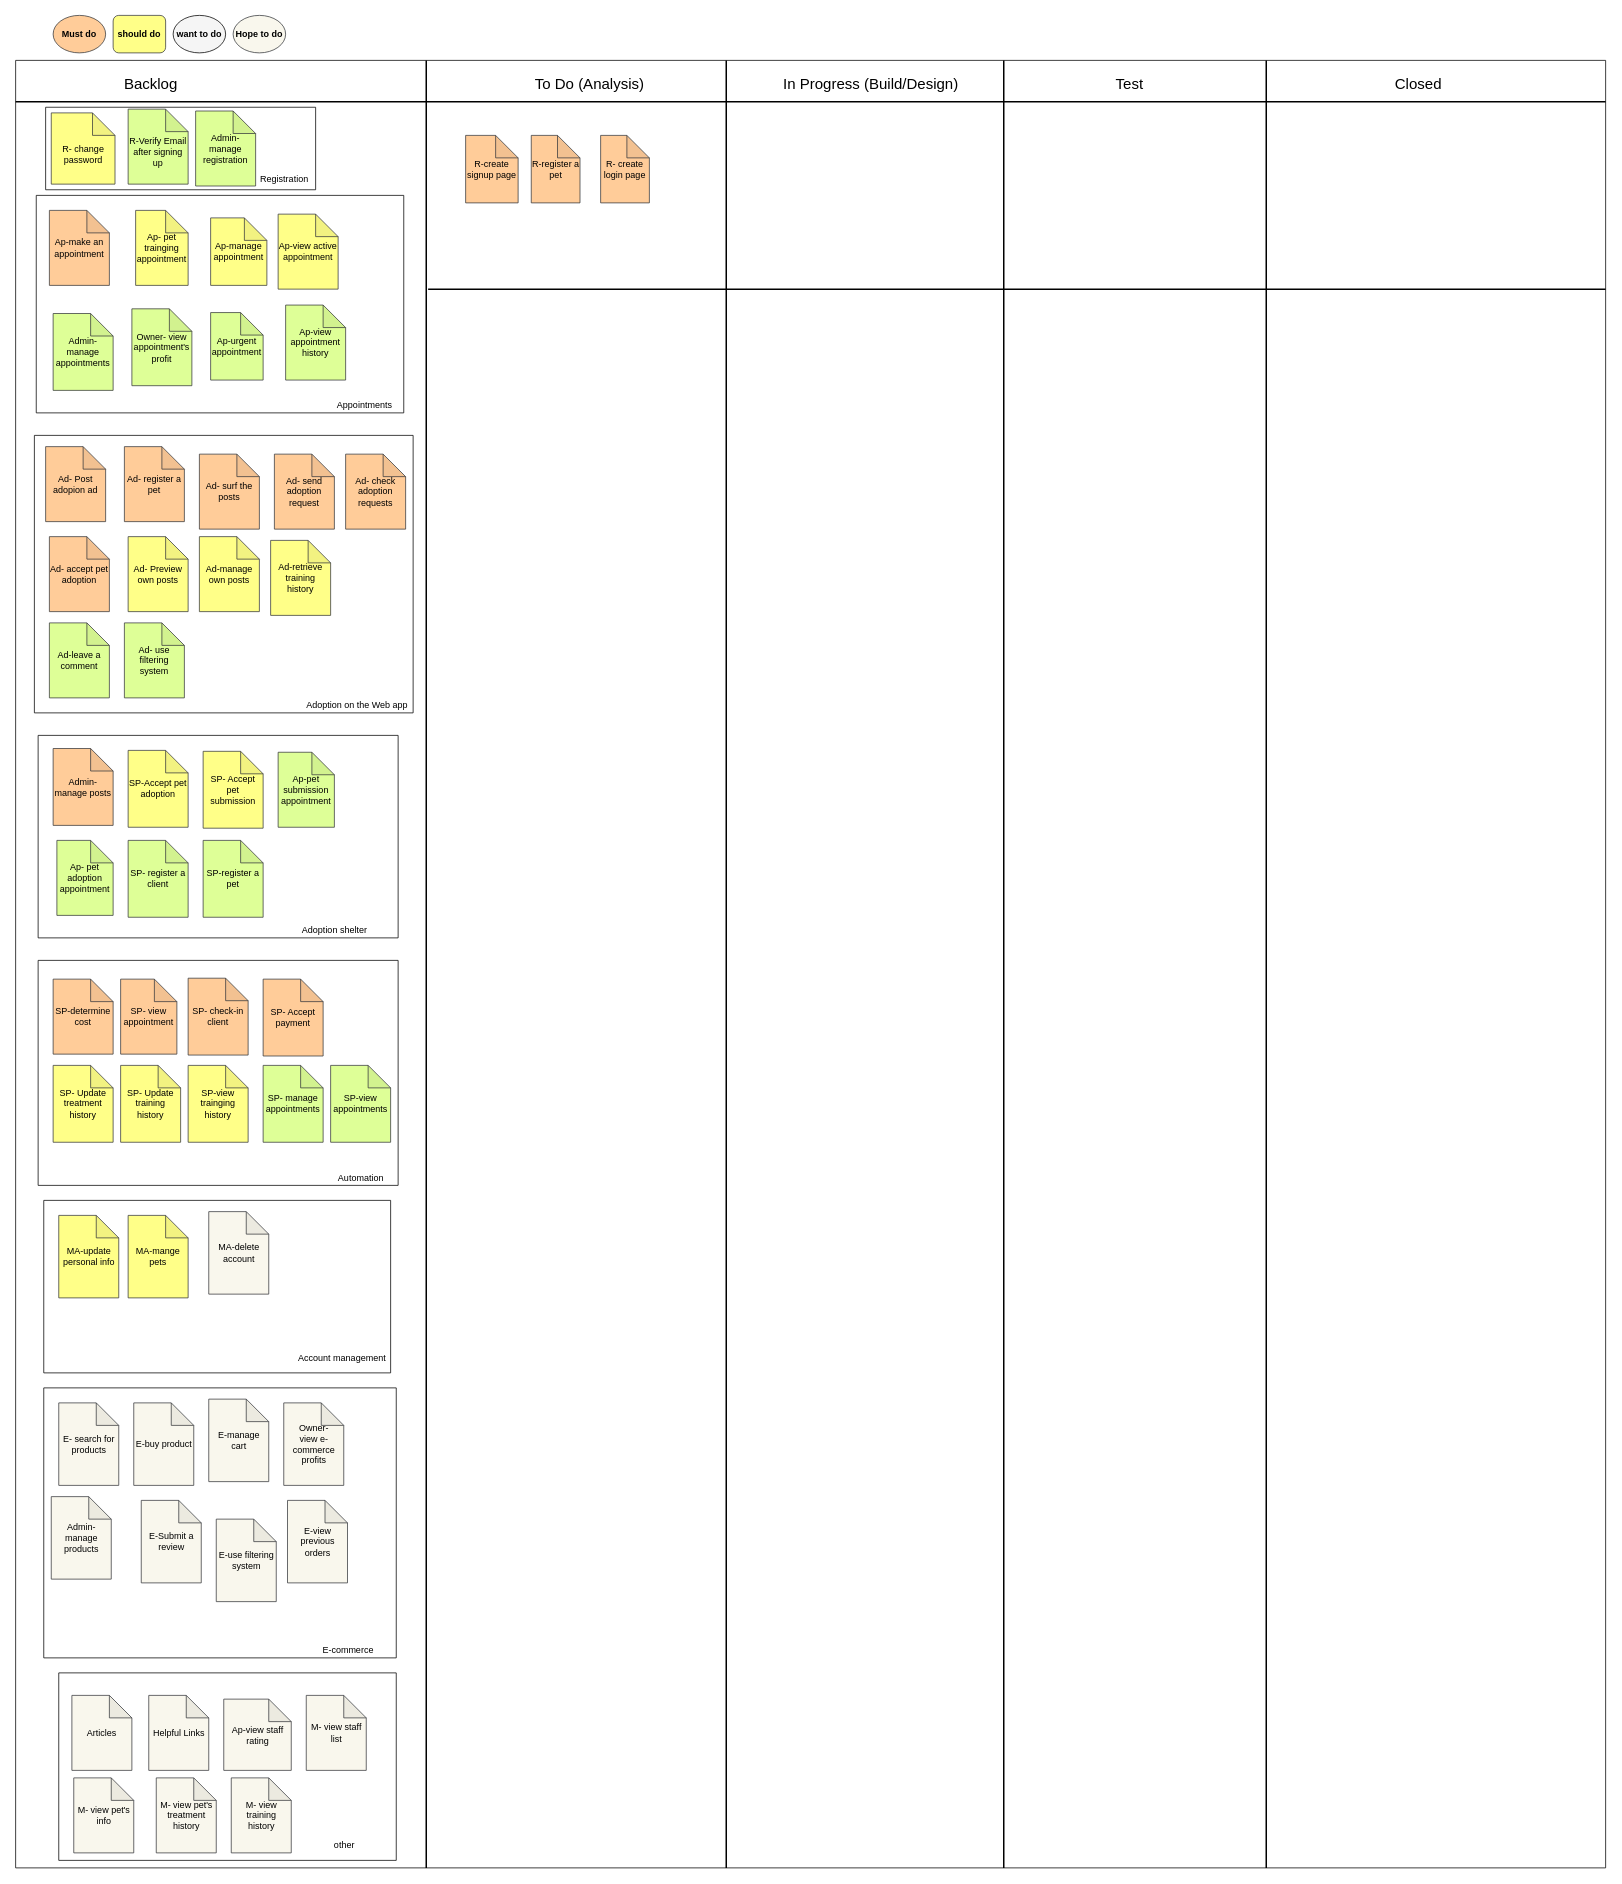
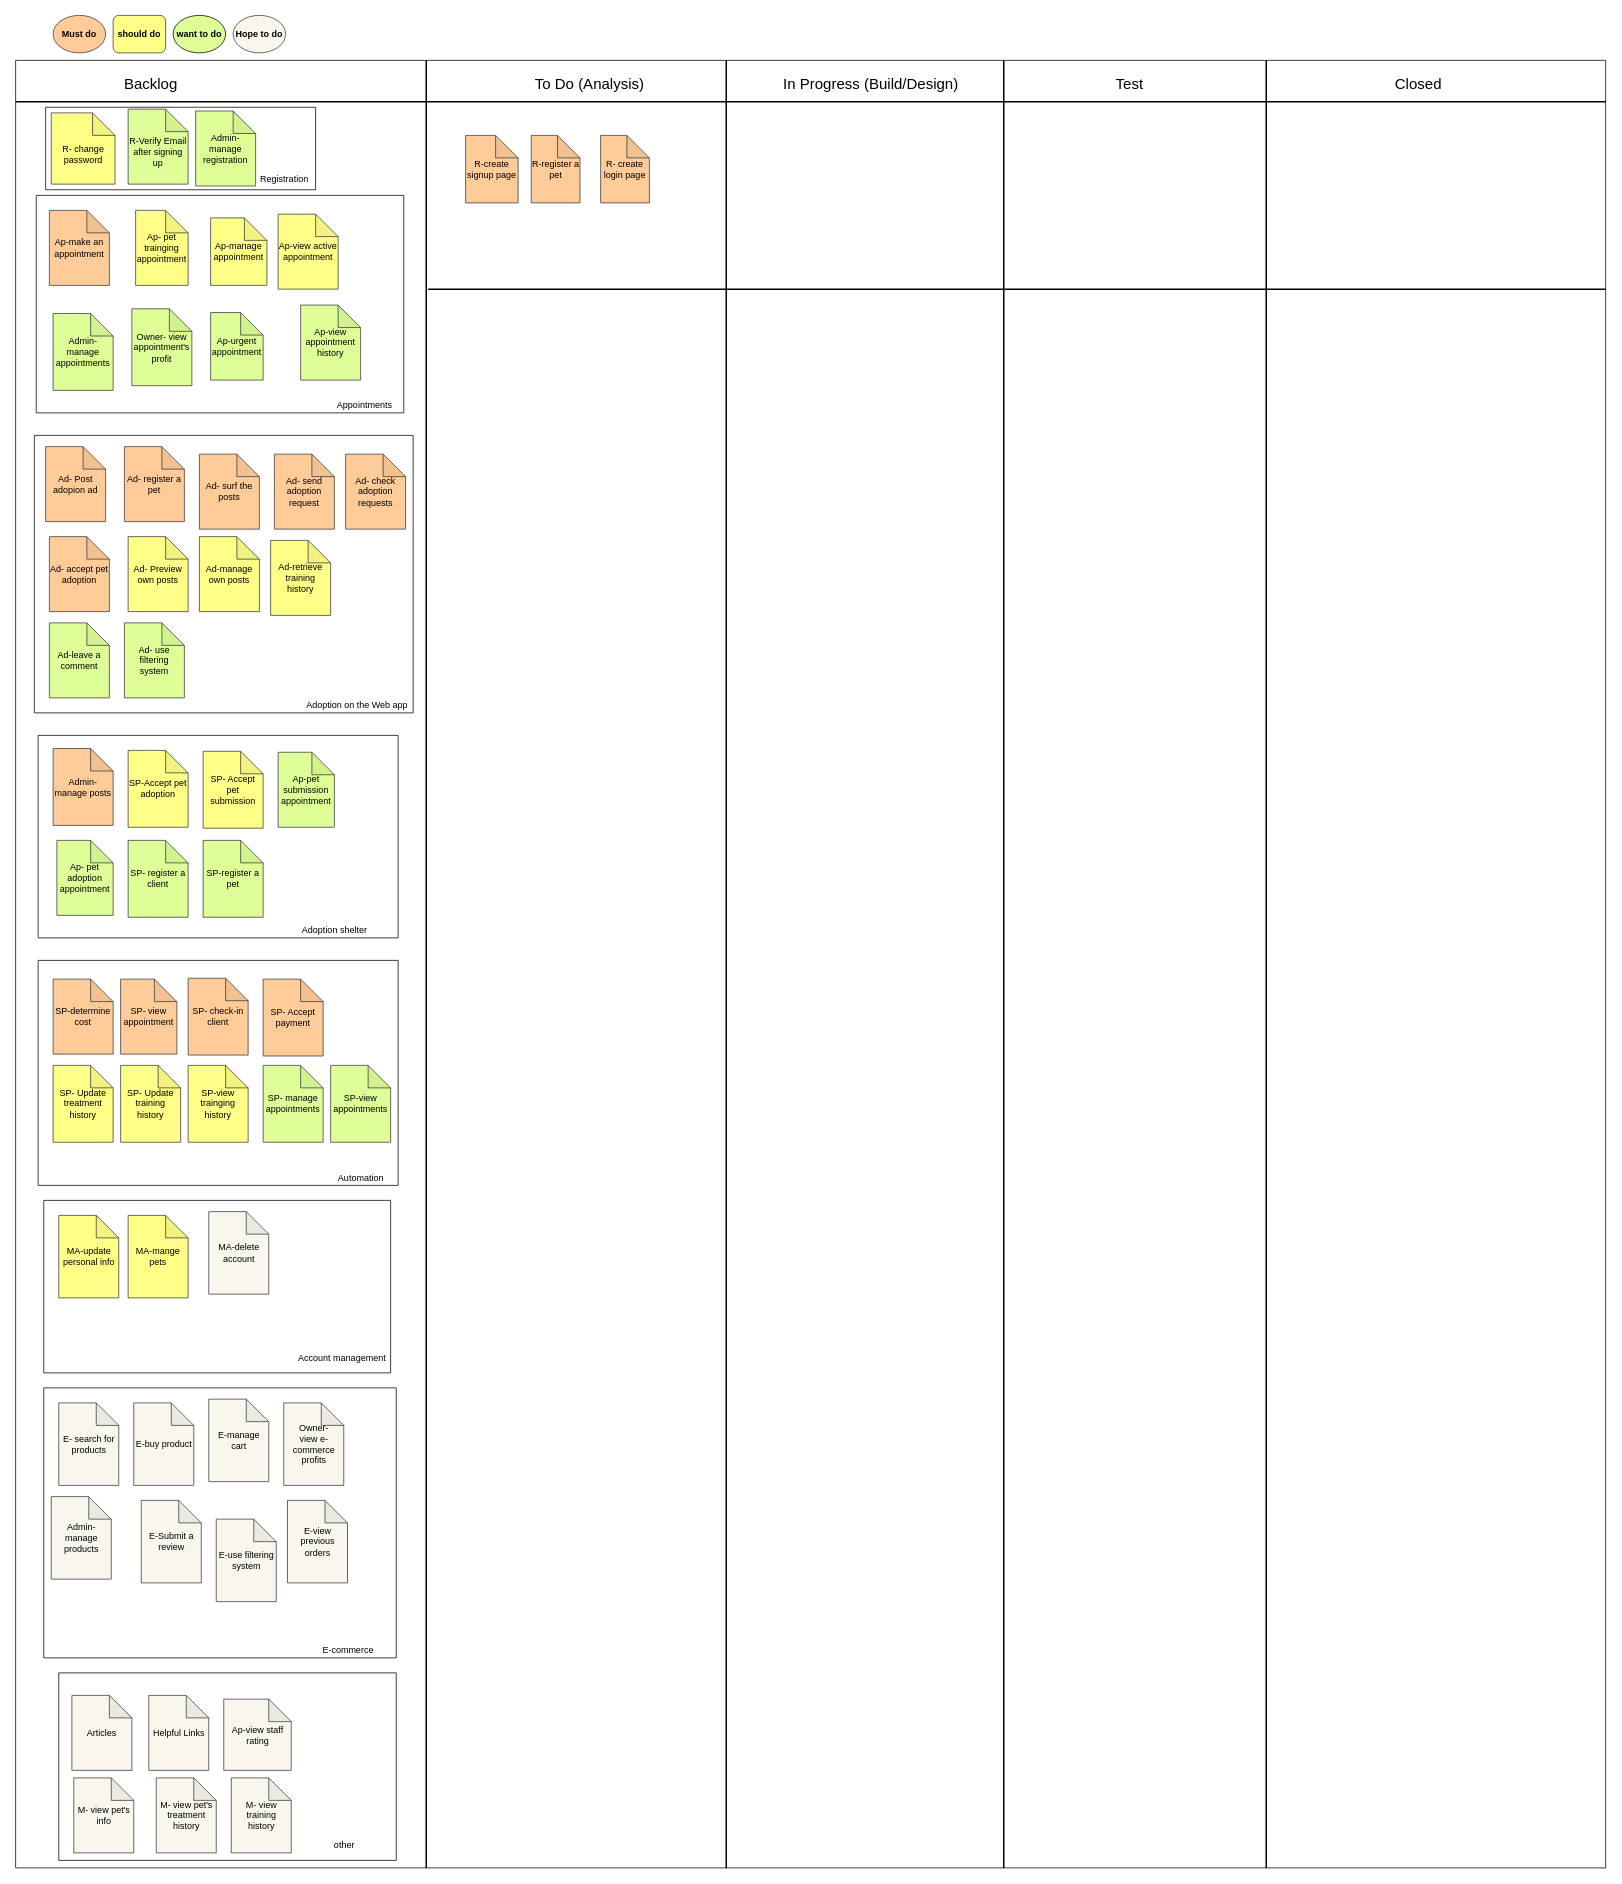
node "want to do": fillcolor #f5f5f5 -> #deff97
node "Ap-view appointment history": moved (315, 343) -> (330, 343)
node "M- view staff list": removed
